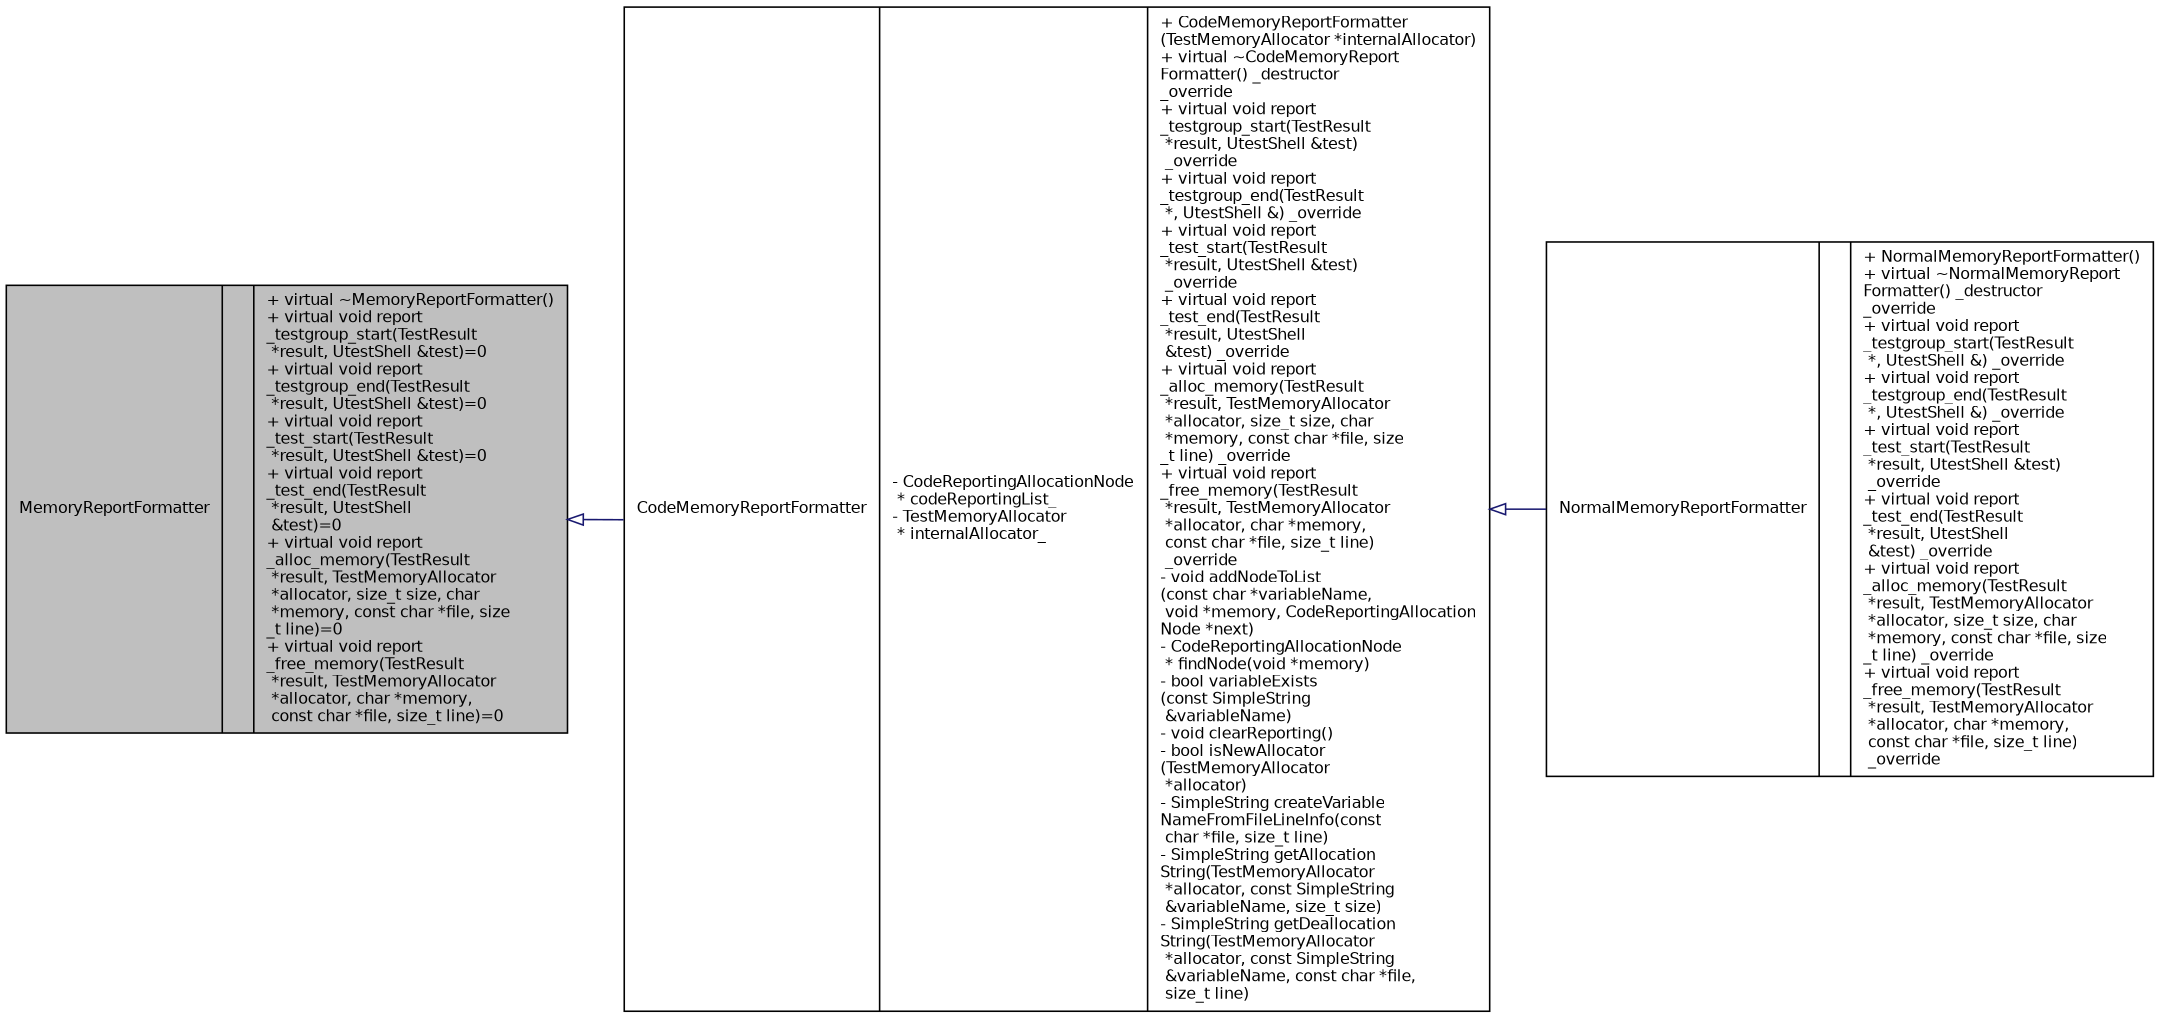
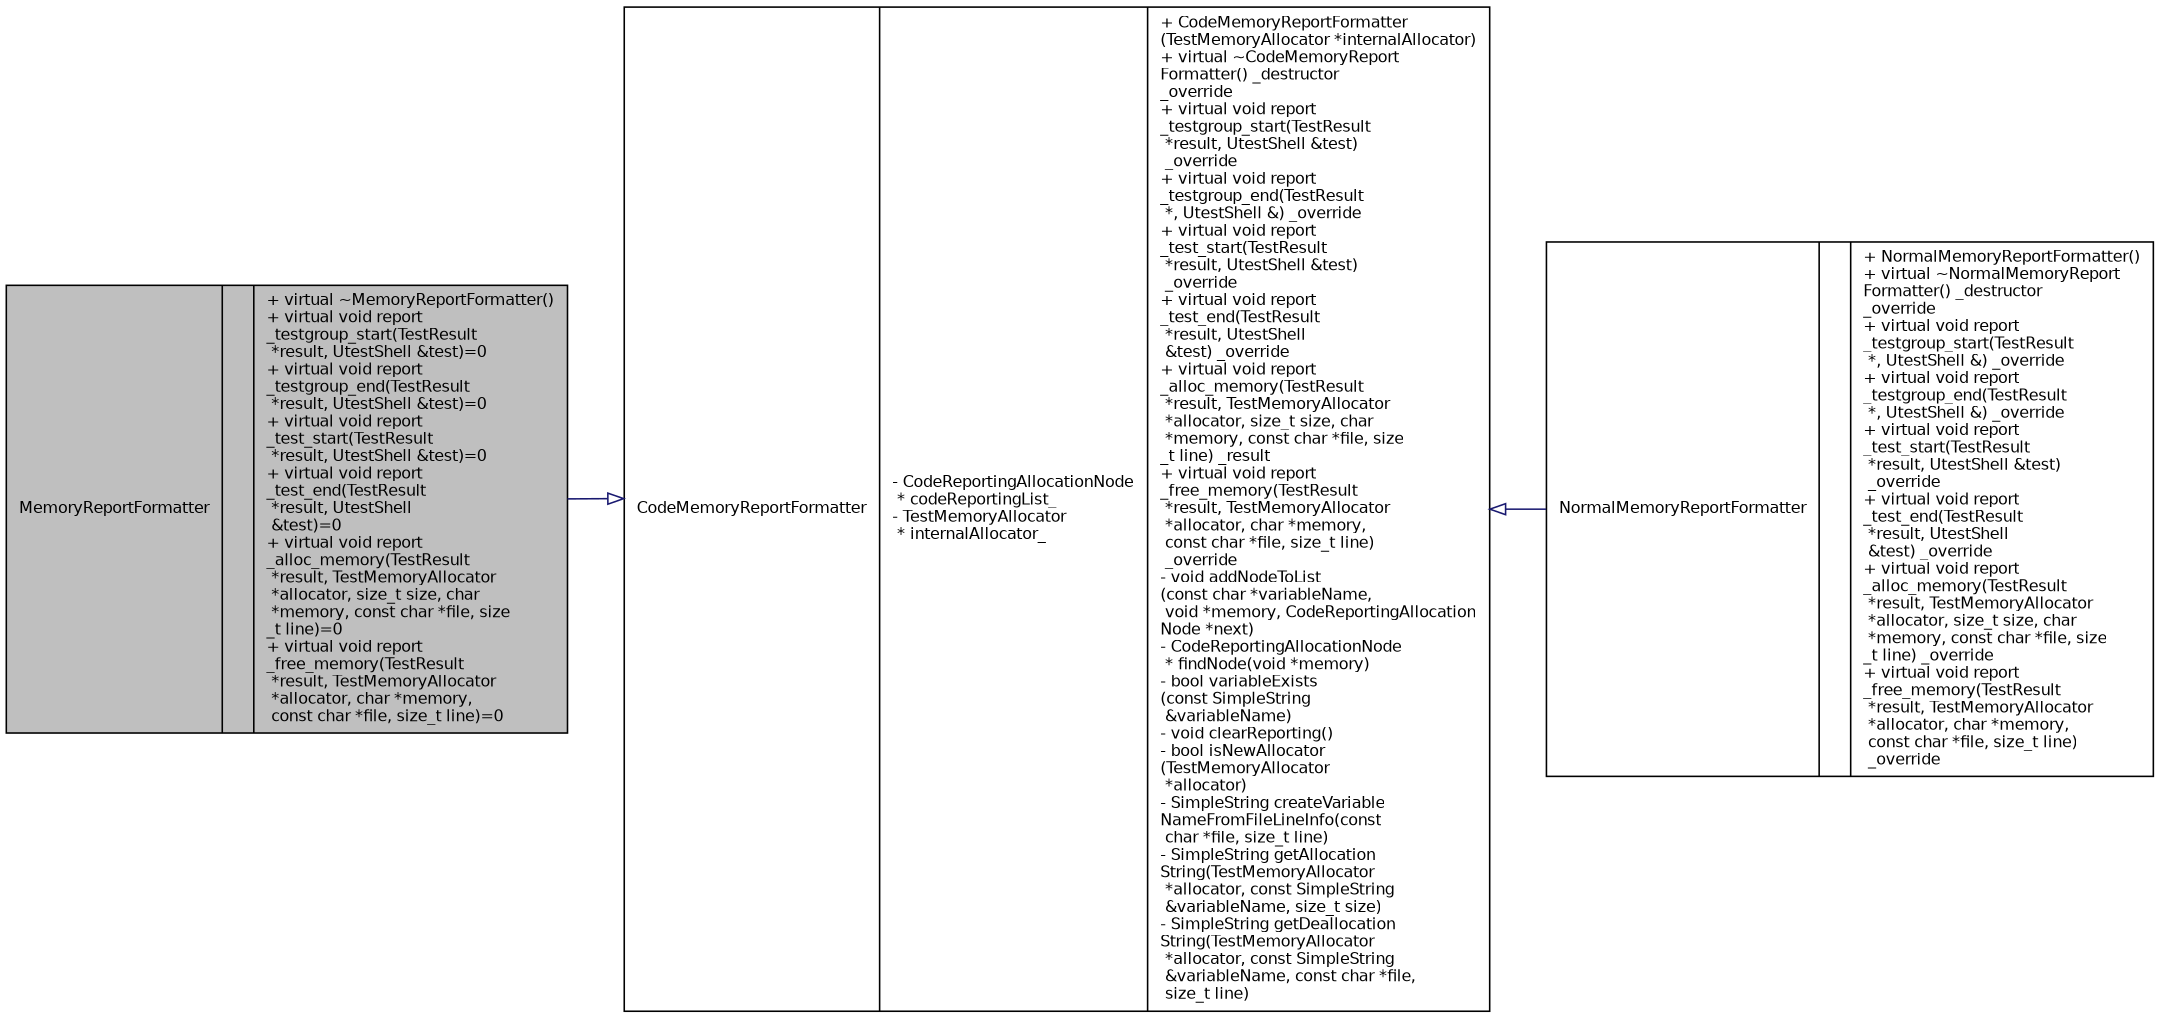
node "CodeMemoryReportFormatter": text "_t line) _override" -> "_t line) _result"
edge "CodeMemoryReportFormatter" -> "MemoryReportFormatter": reversed
